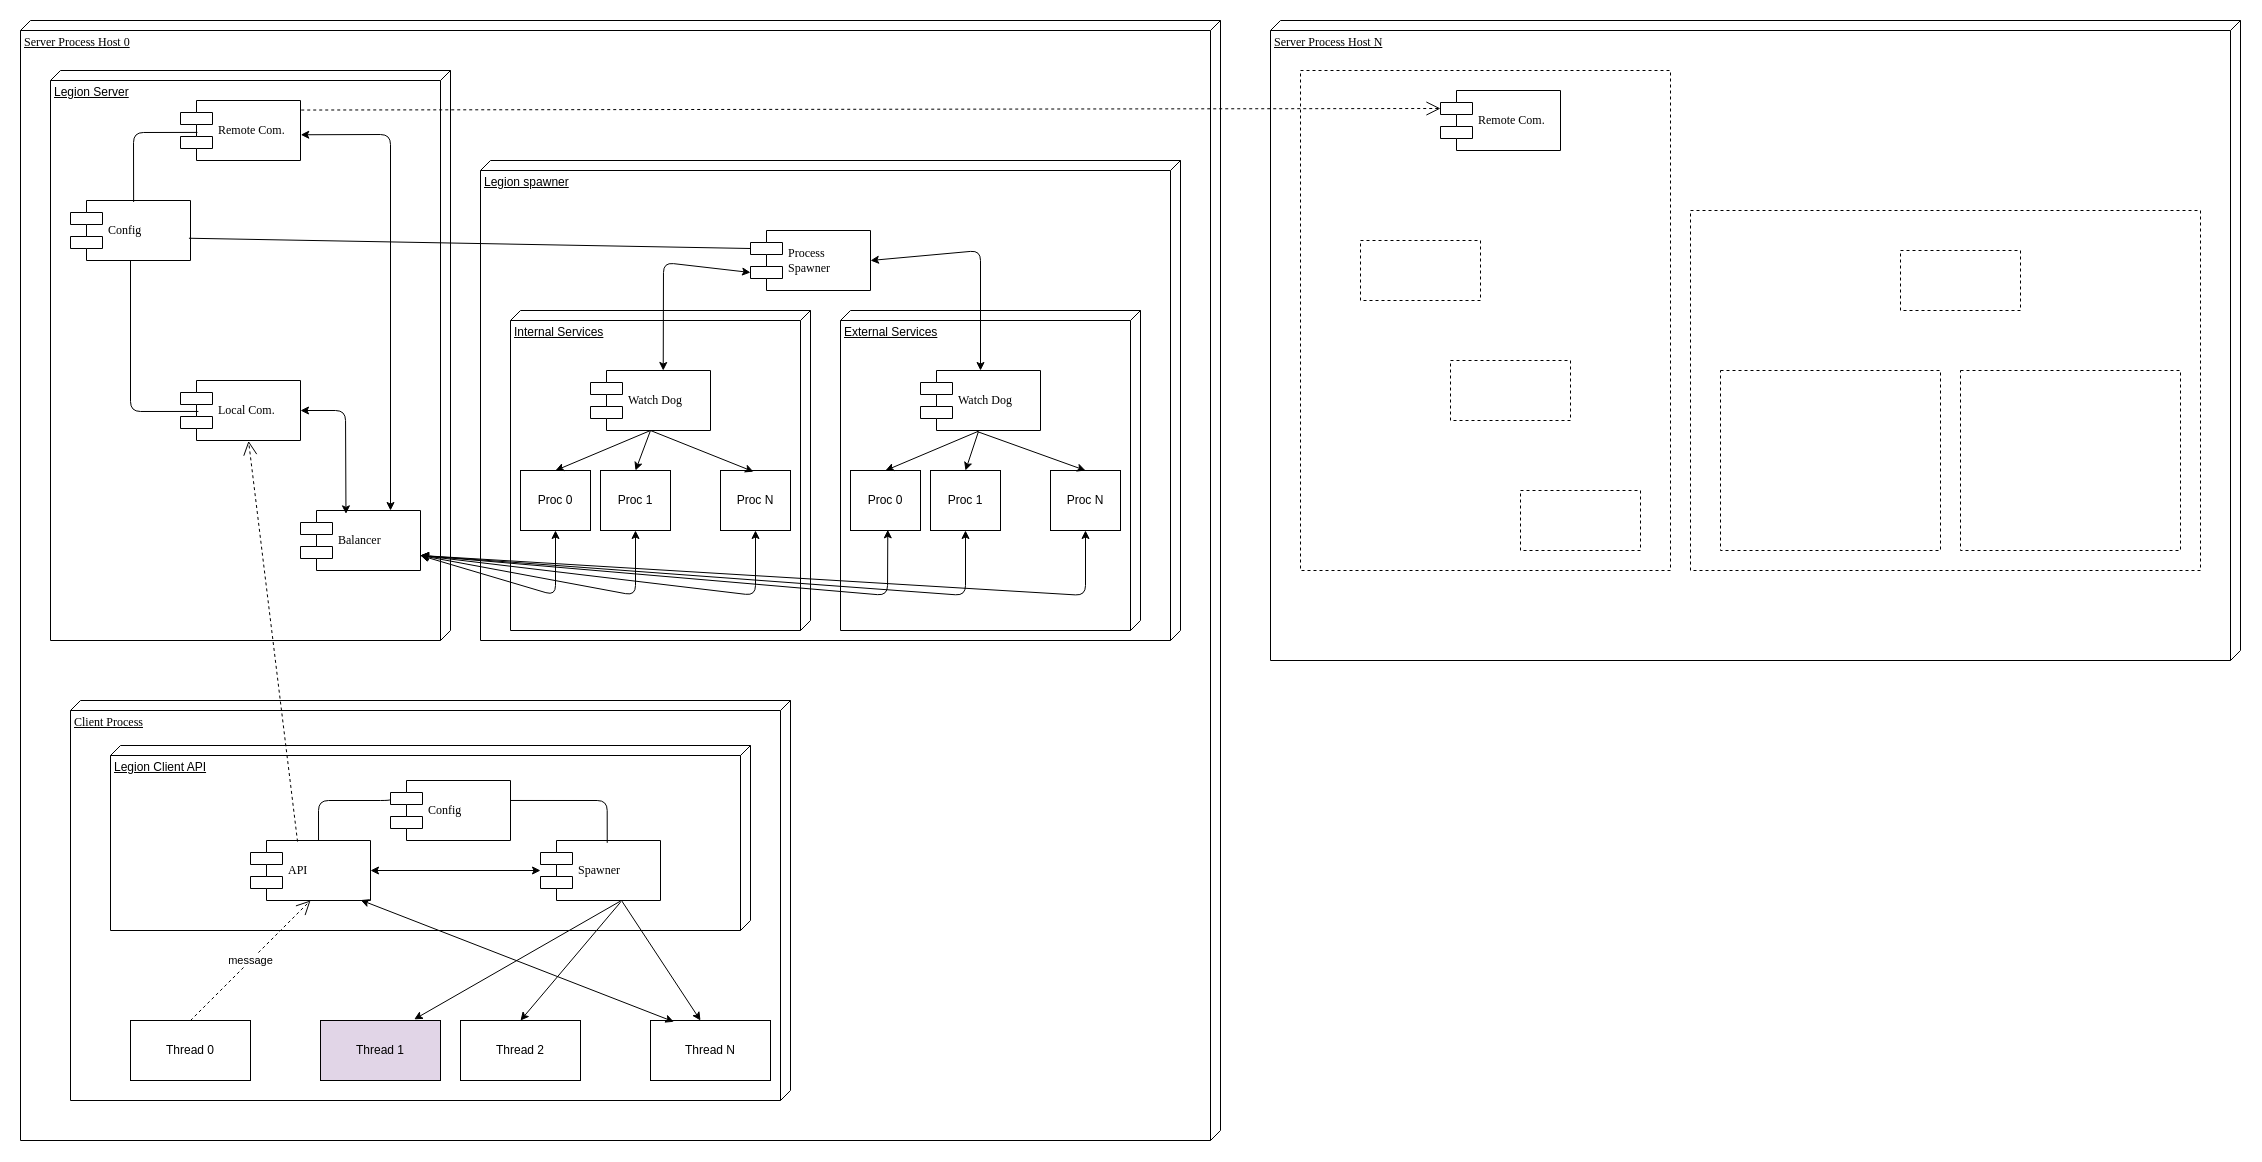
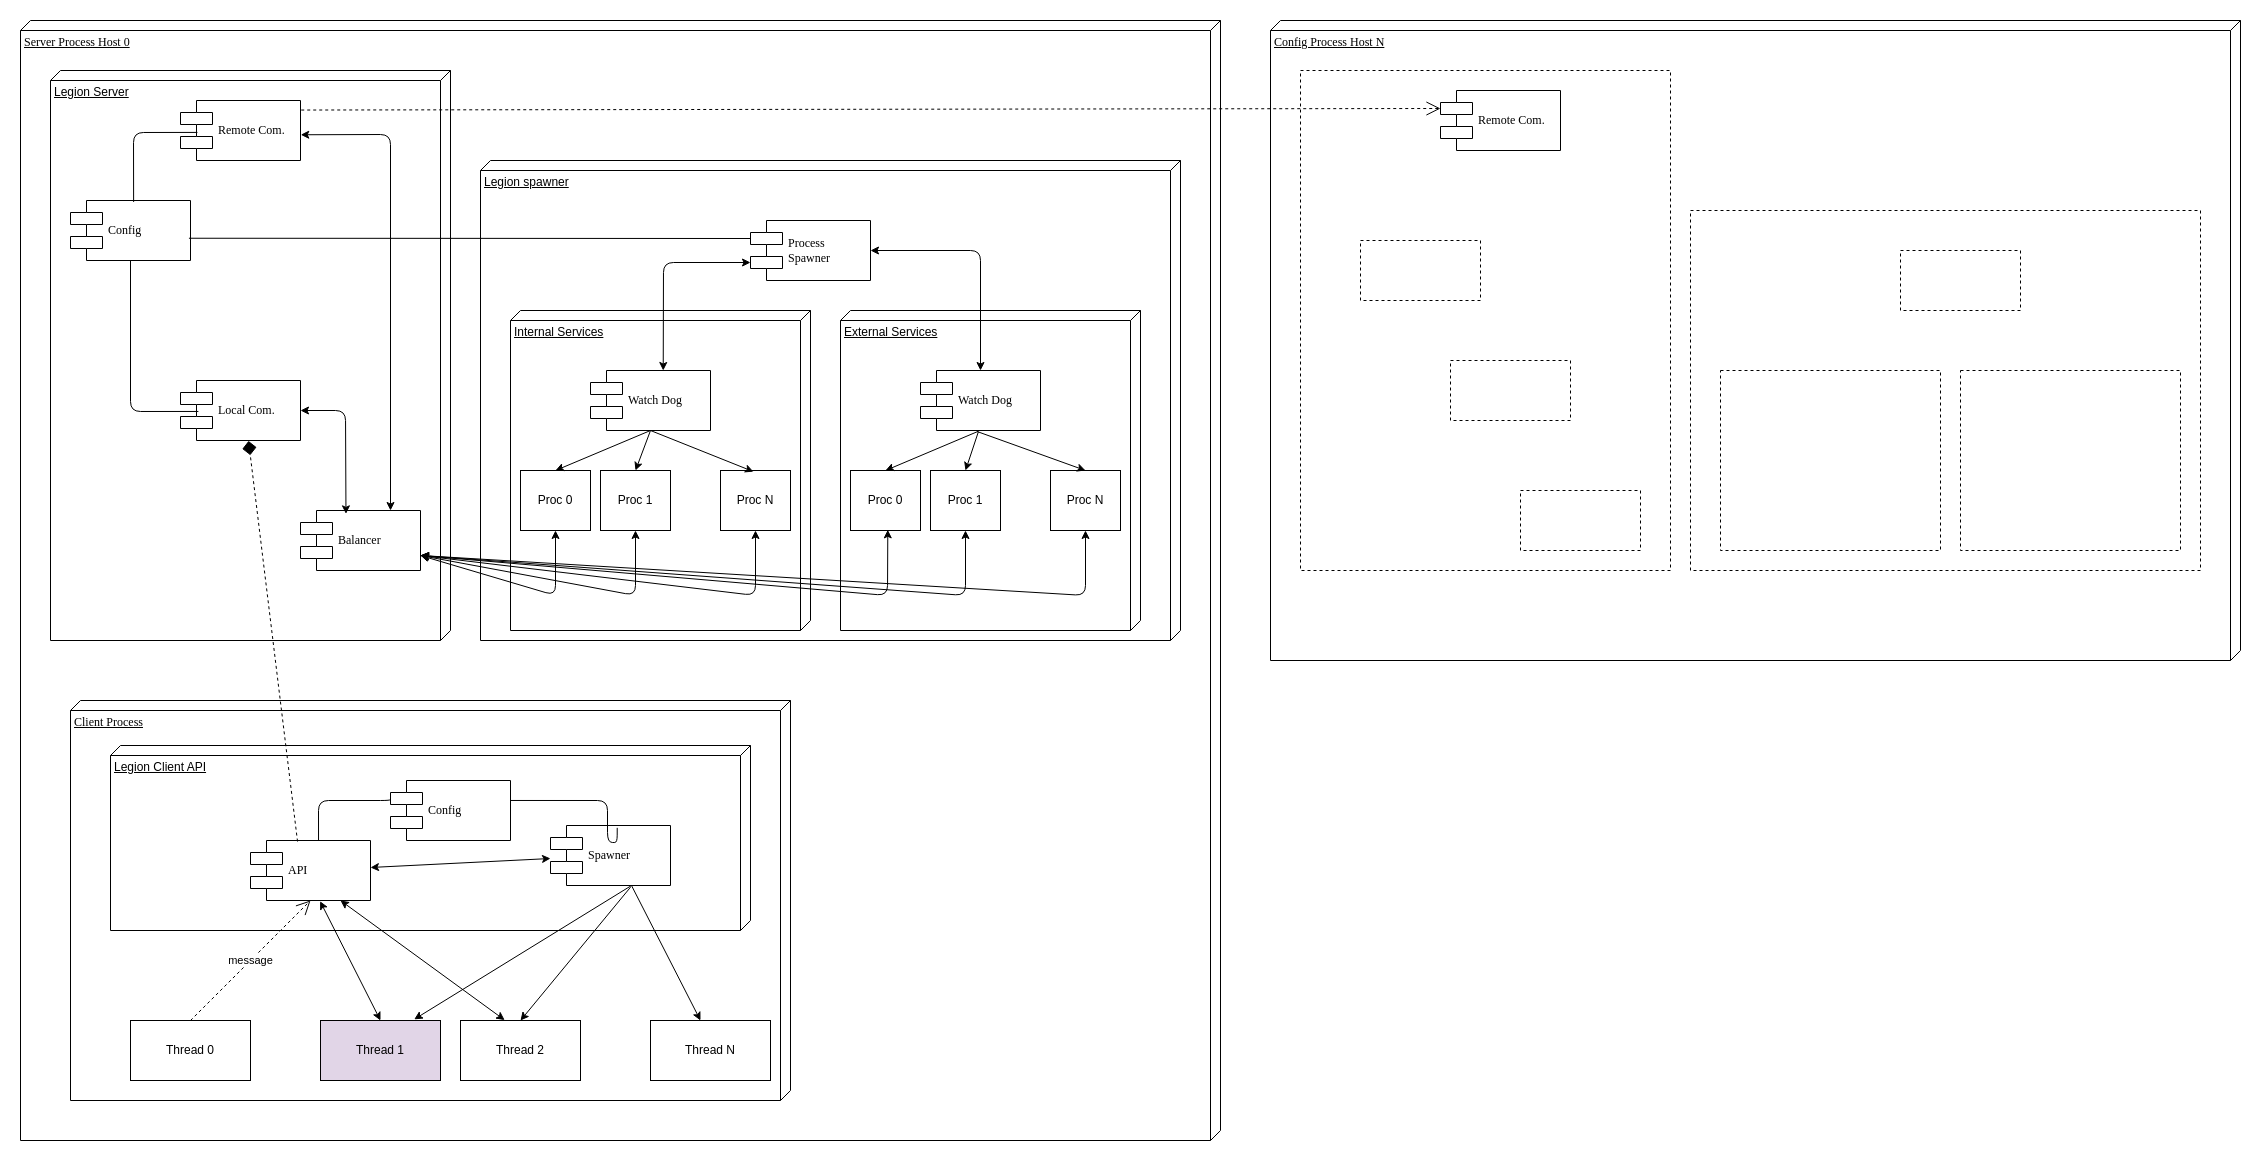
node "Server Process Host N": label "Server Process Host N" -> "Config Process Host N"
node "Process Spawner": moved (811, 261) -> (811, 251)
edge "API" -> "Local Com.": arrowhead open -> diamond
node "Spawner": moved (601, 871) -> (611, 856)
edge "API" -- "Thread 2": added
edge "API" -- "Thread N": removed
edge "API" -- "Thread 1": added
